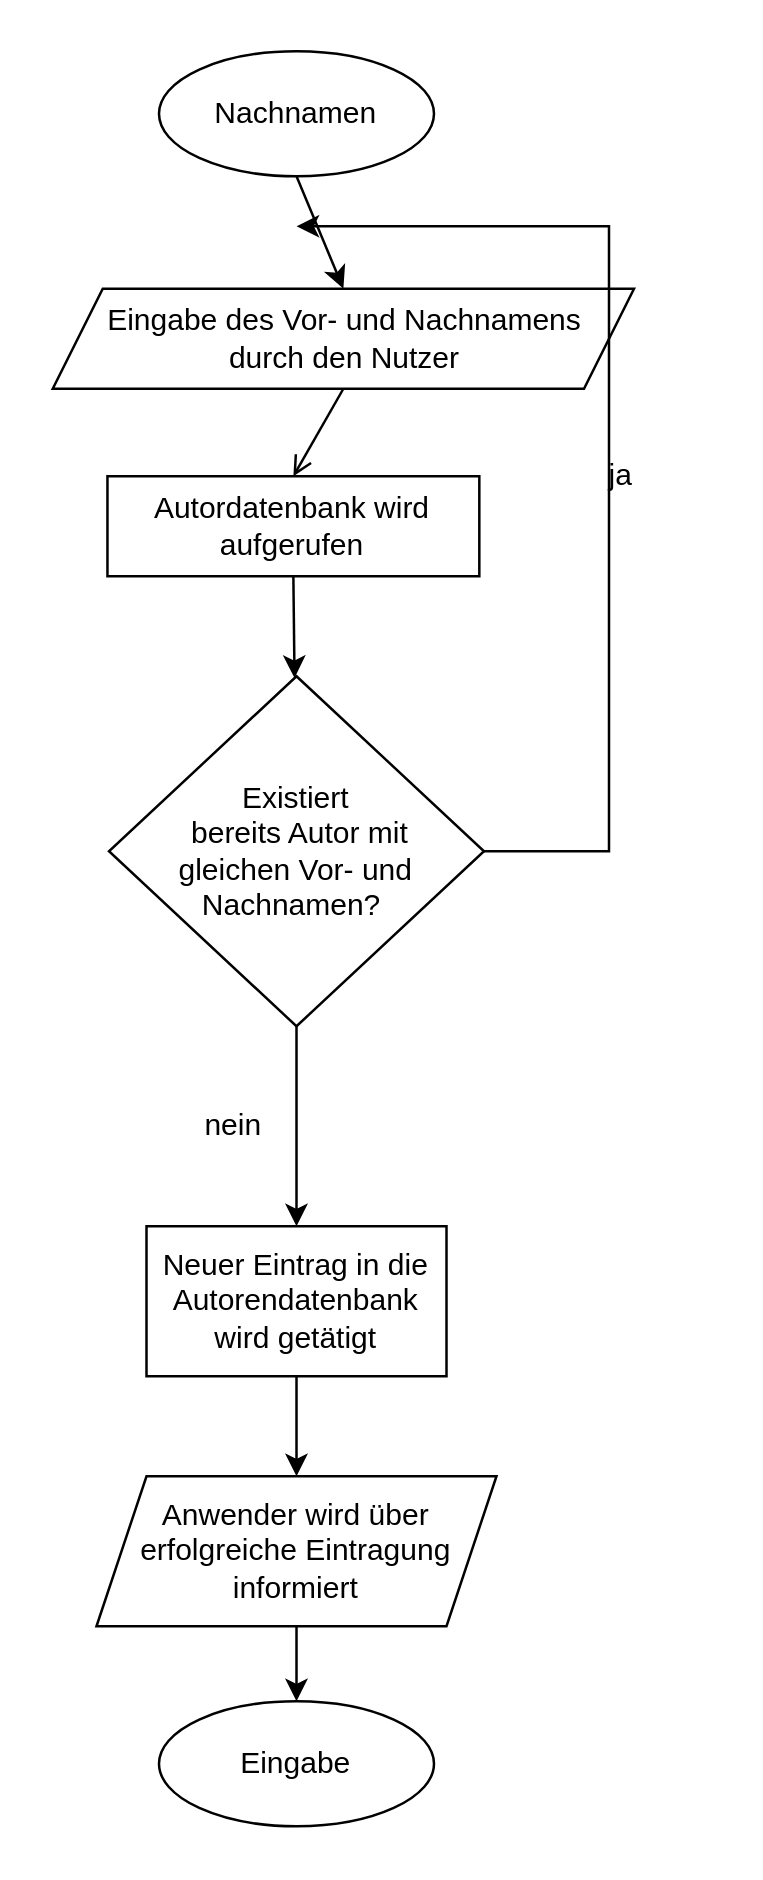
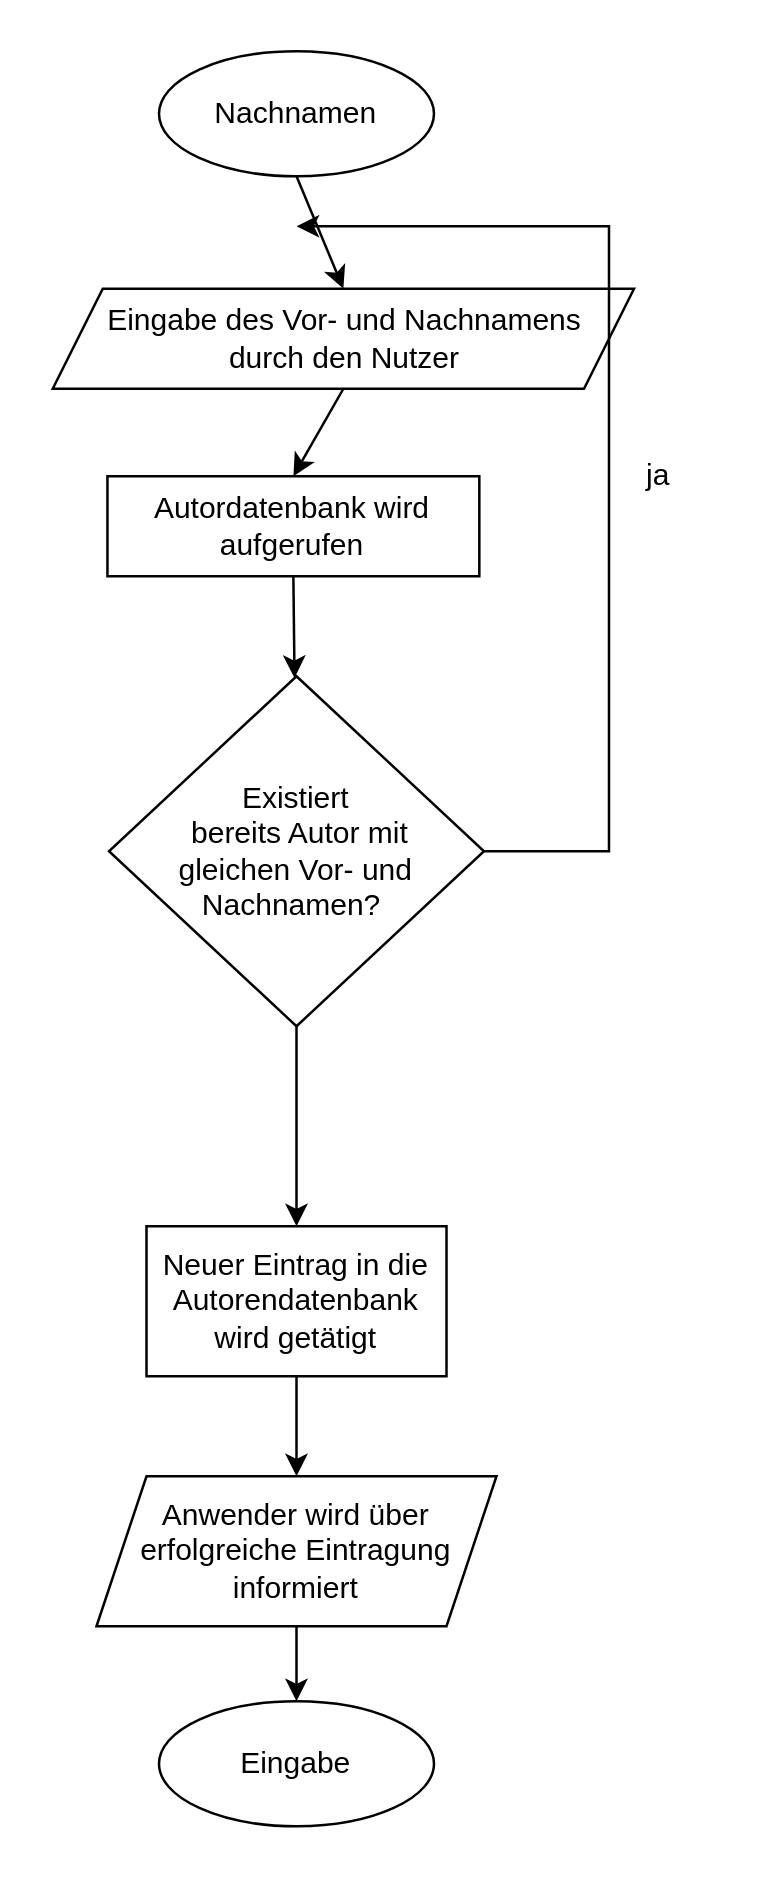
edge "Eingabe des Vor- und Nachnamens durch den Nutzer" -> "Autordatenbank wird aufgerufen": arrowhead open -> classic
node "ja": moved (621, 476) -> (659, 476)
node "nein": removed
